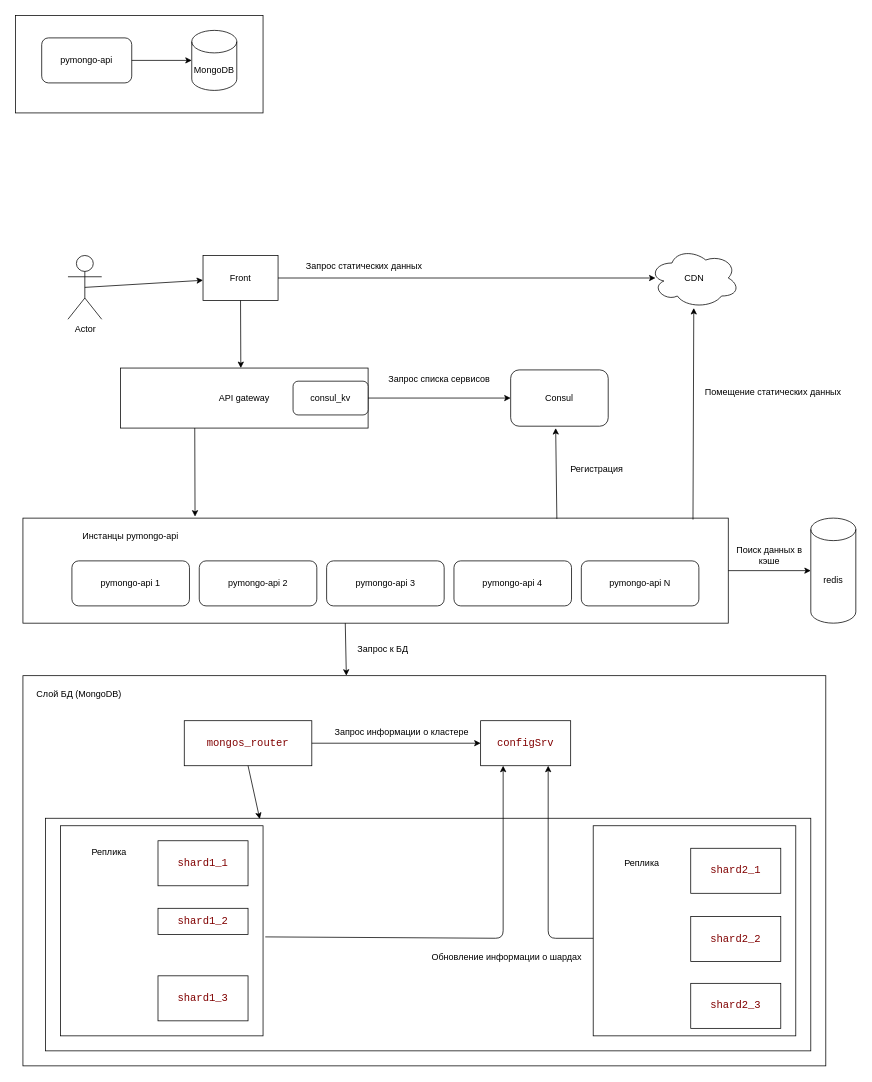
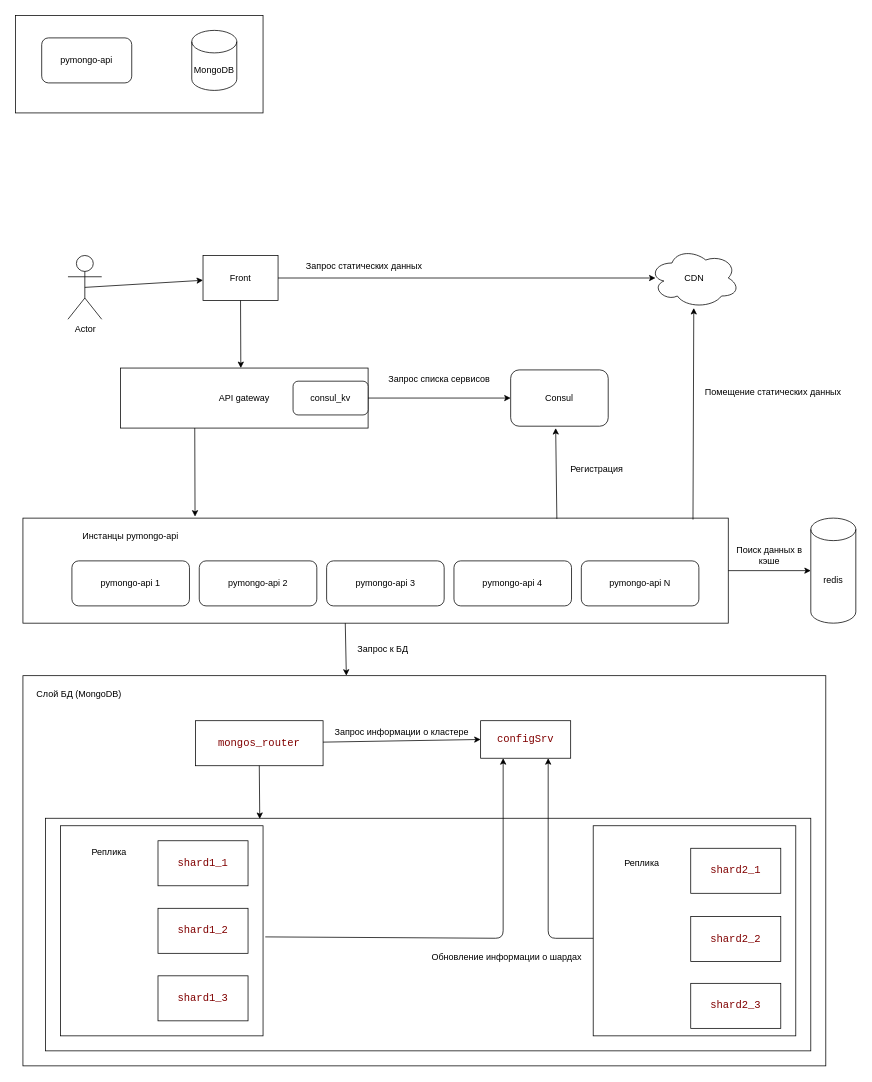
edge "pymongo-api" -> "MongoDB": removed
node "mongos_router": moved (248, 743) -> (259, 743)
node "configSrv": size 90x45 -> 90x38
node "shard1_2": size 90x26 -> 90x45
